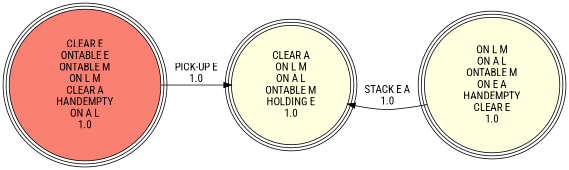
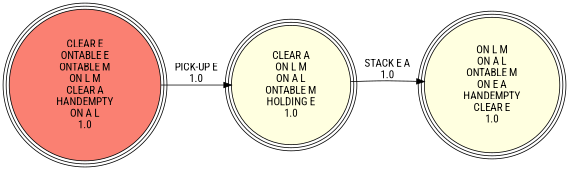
edge "ON L M ON A L ONTABLE M ON E A HANDEMPTY CLEAR E 1.0" -> "CLEAR A ON L M ON A L ONTABLE M HOLDING E 1.0": reversed
